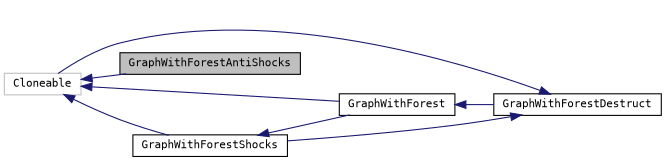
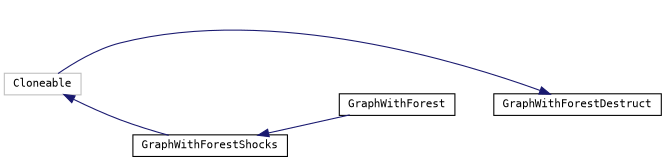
node "GraphWithForestAntiShocks": removed
edge "GraphWithForest" -> "Cloneable": removed
edge "GraphWithForestDestruct" -> "GraphWithForest": removed
edge "GraphWithForestShocks" -> "GraphWithForestDestruct": removed
